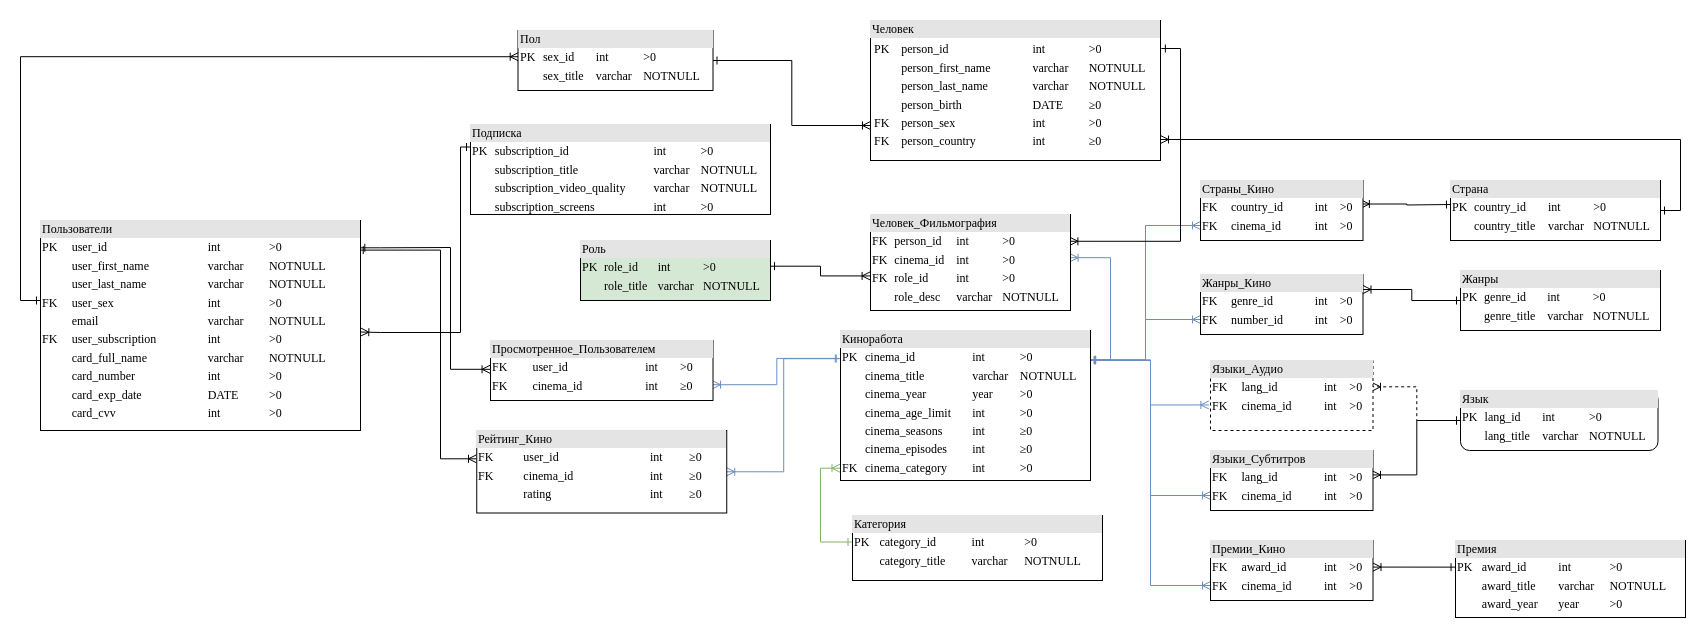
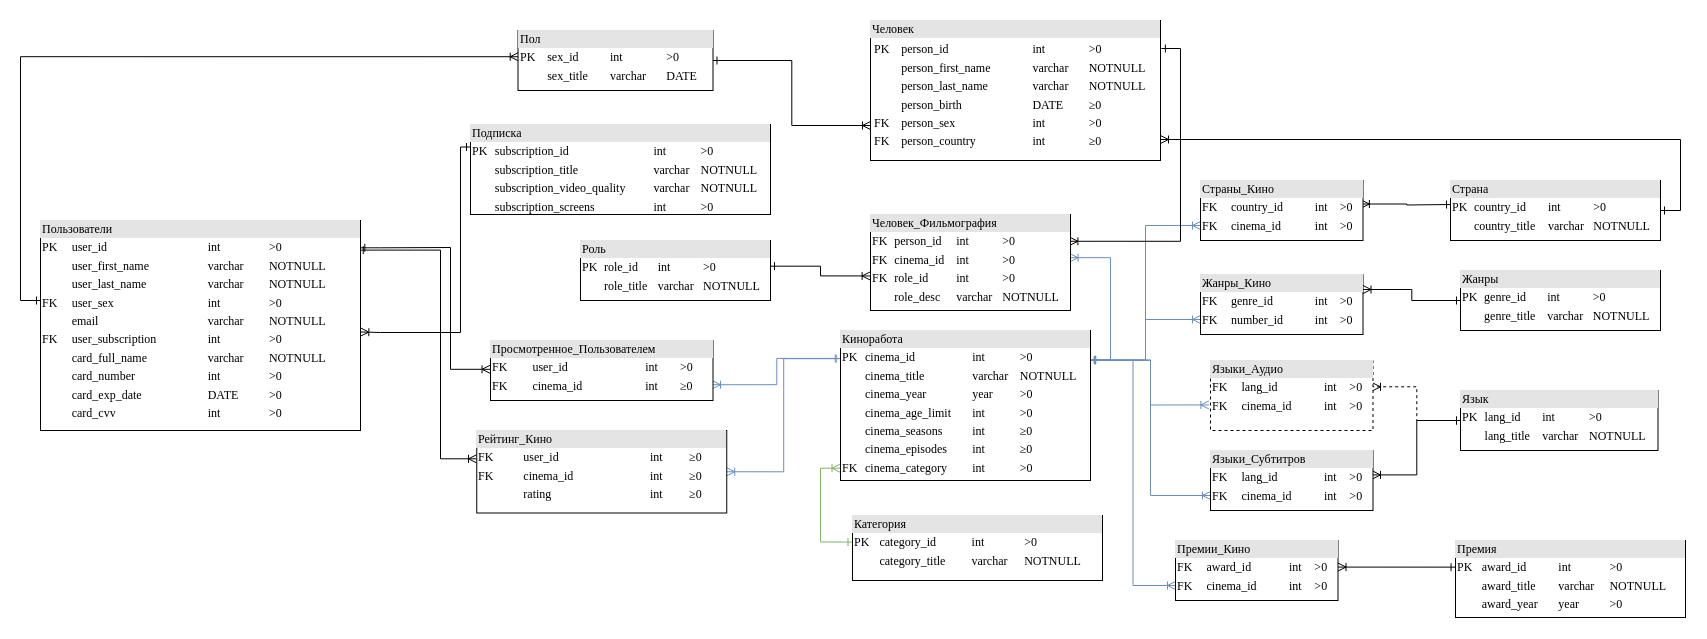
node "Пол PK sex_id int >0 sex_title varchar NOTNULL": label "Пол PK sex_id int >0 sex_title varchar NOTNULL" -> "Пол PK sex_id int >0 sex_title varchar DATE"
node "Роль PK role_id int >0 role_title varchar NOTNULL": fillcolor #d5e8d4 -> #ffffff
node "Язык PK lang_id int >0 lang_title varchar NOTNULL": shape rounded rectangle -> rectangle
node "Премии_Кино FK award_id int >0 FK cinema_id int >0": moved (1292, 571) -> (1257, 571)
